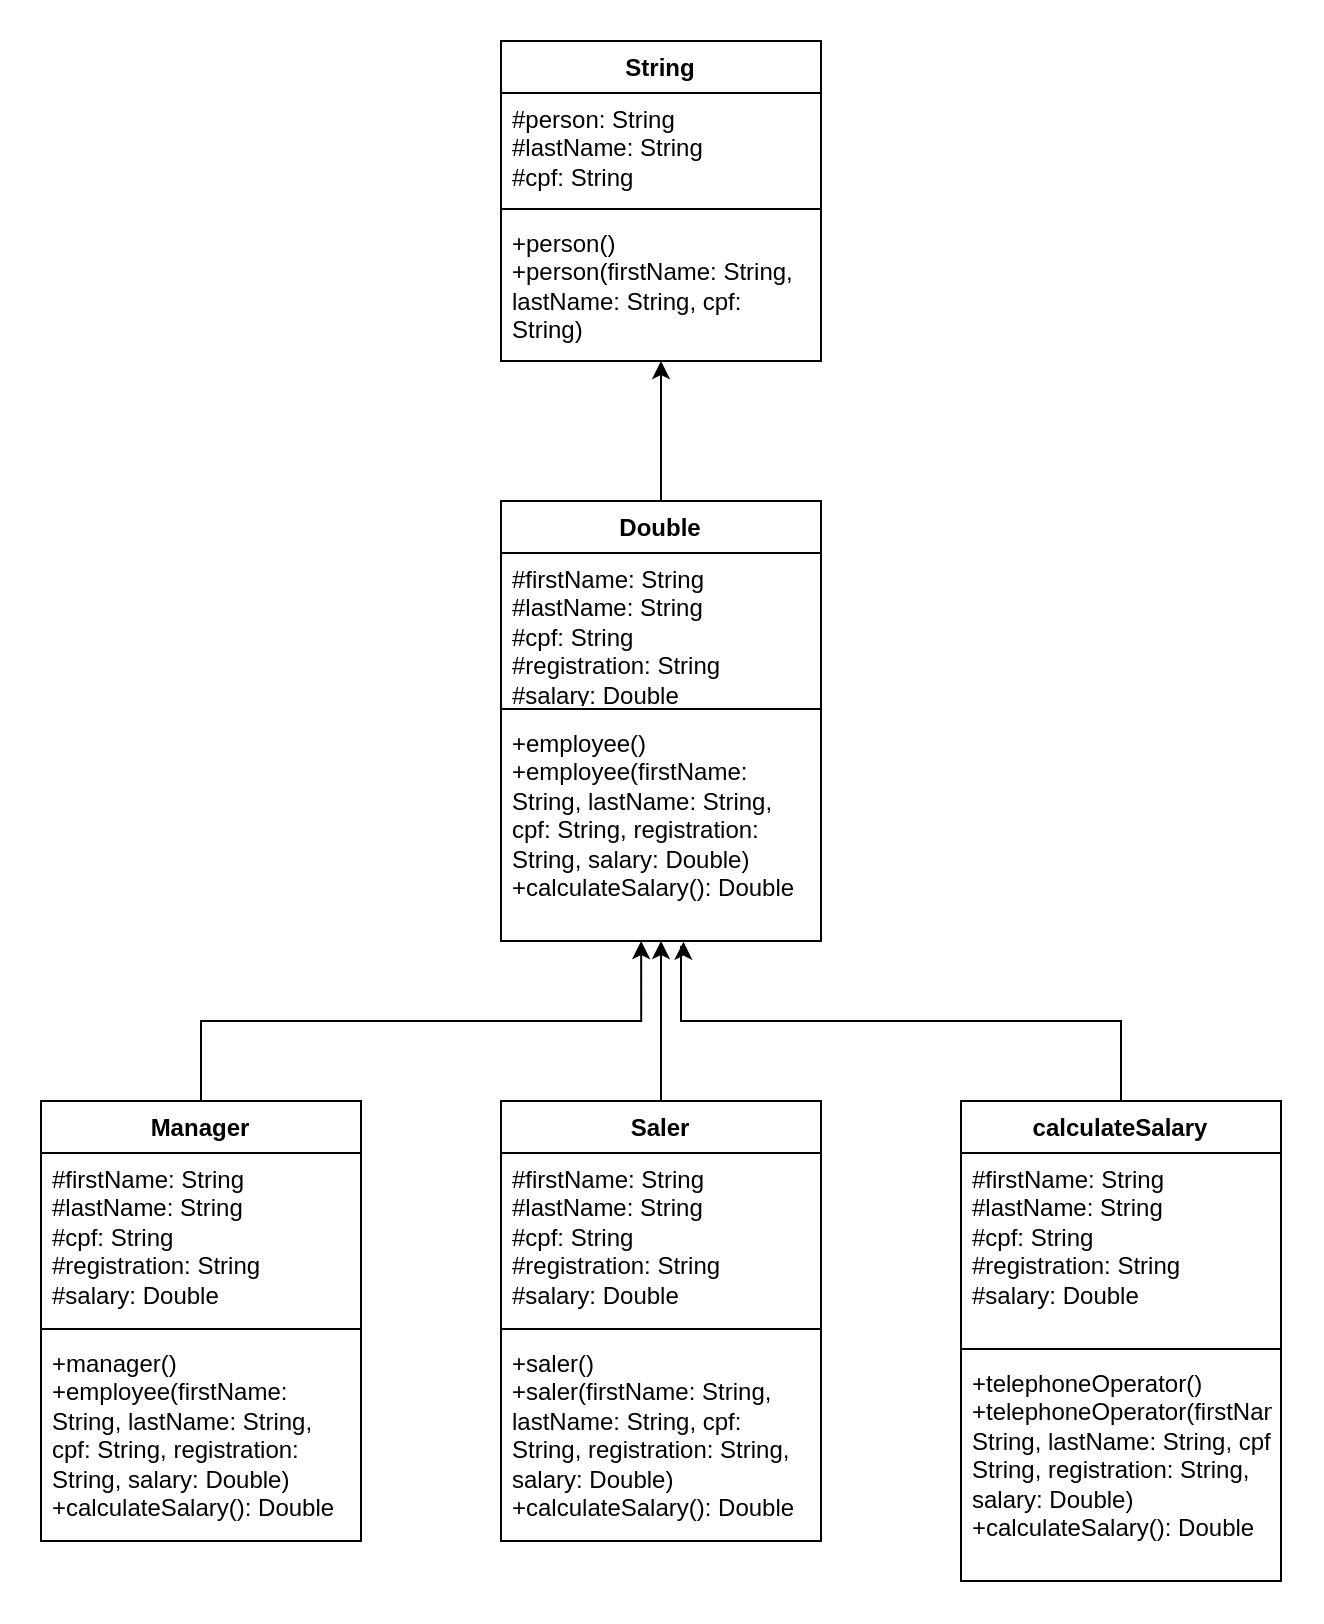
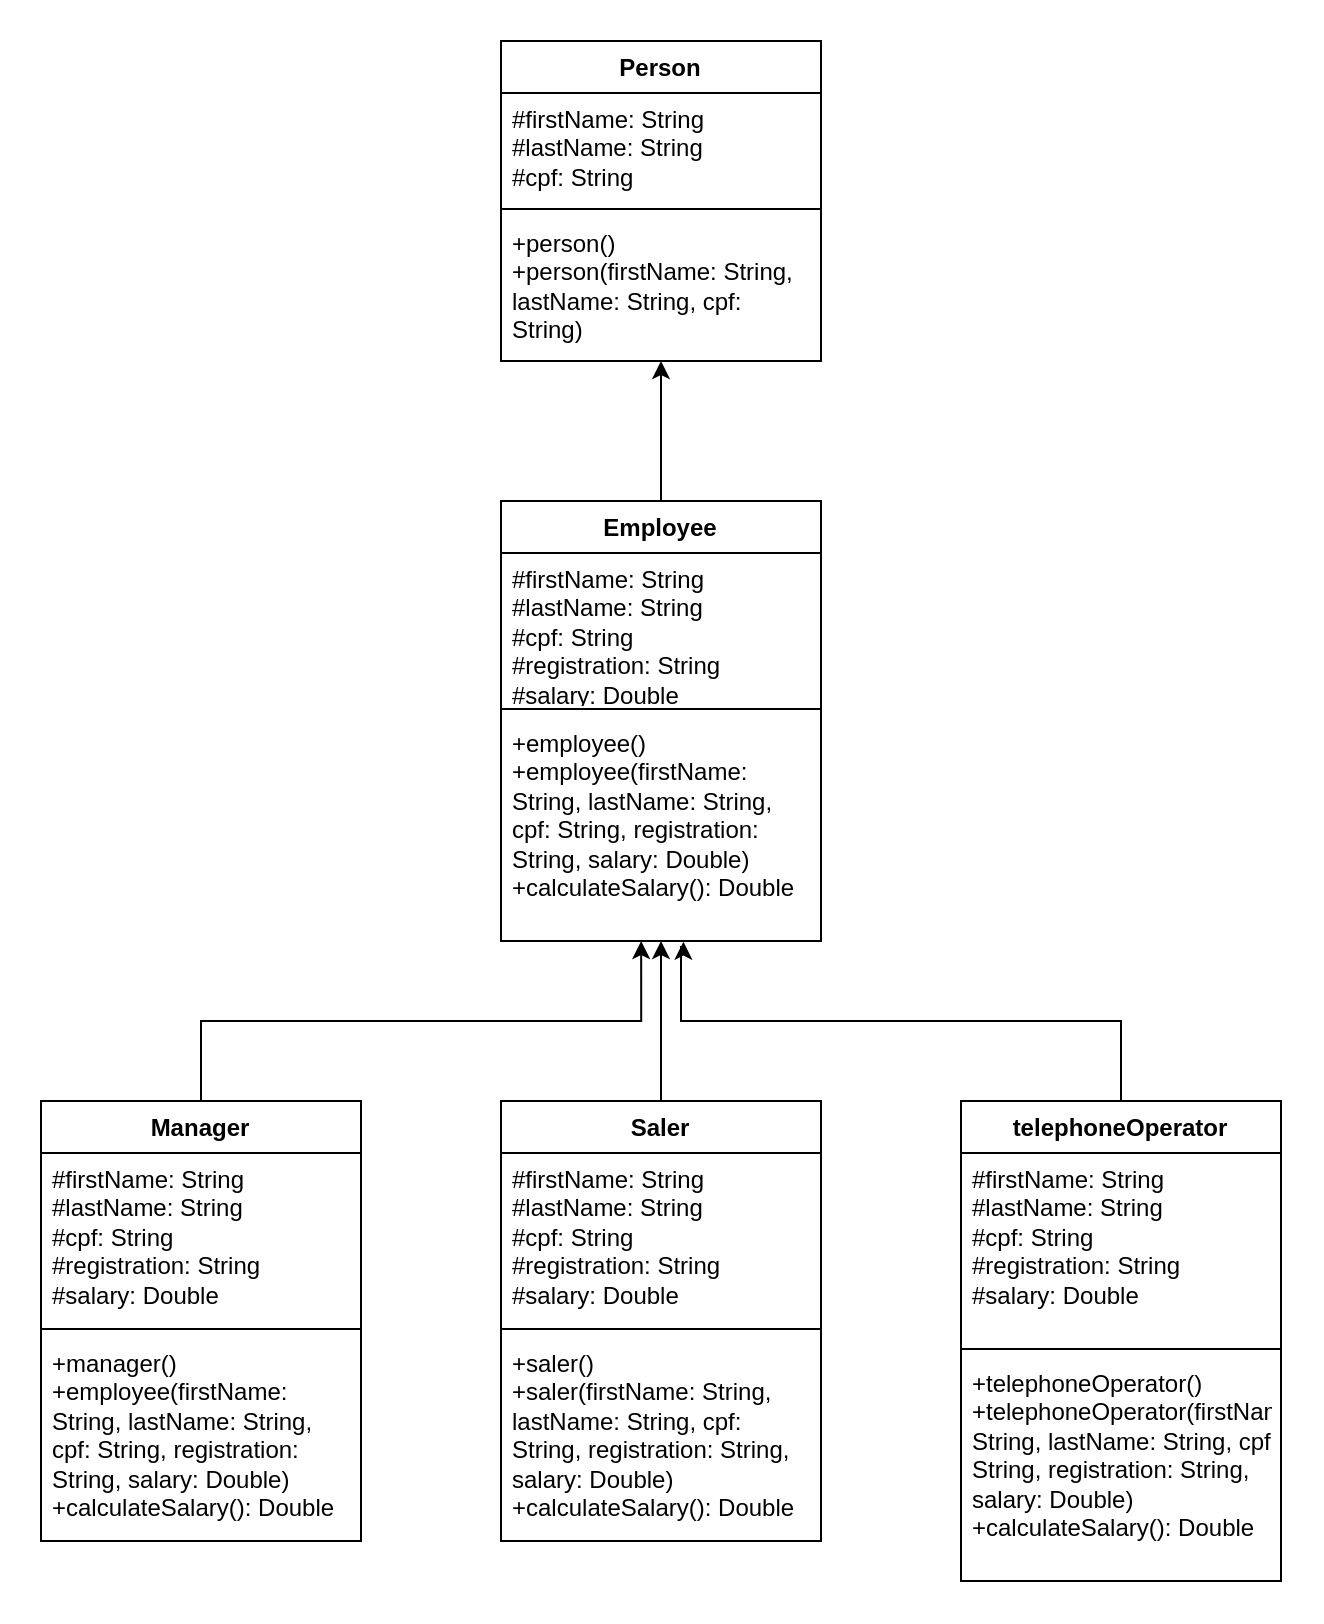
node "String": label "String" -> "Person"
node "#person: String #lastName: String #cpf: String": label "#person: String #lastName: String #cpf: String" -> "#firstName: String #lastName: String #cpf: String"
node "Double": label "Double" -> "Employee"
node "calculateSalary": label "calculateSalary" -> "telephoneOperator"
